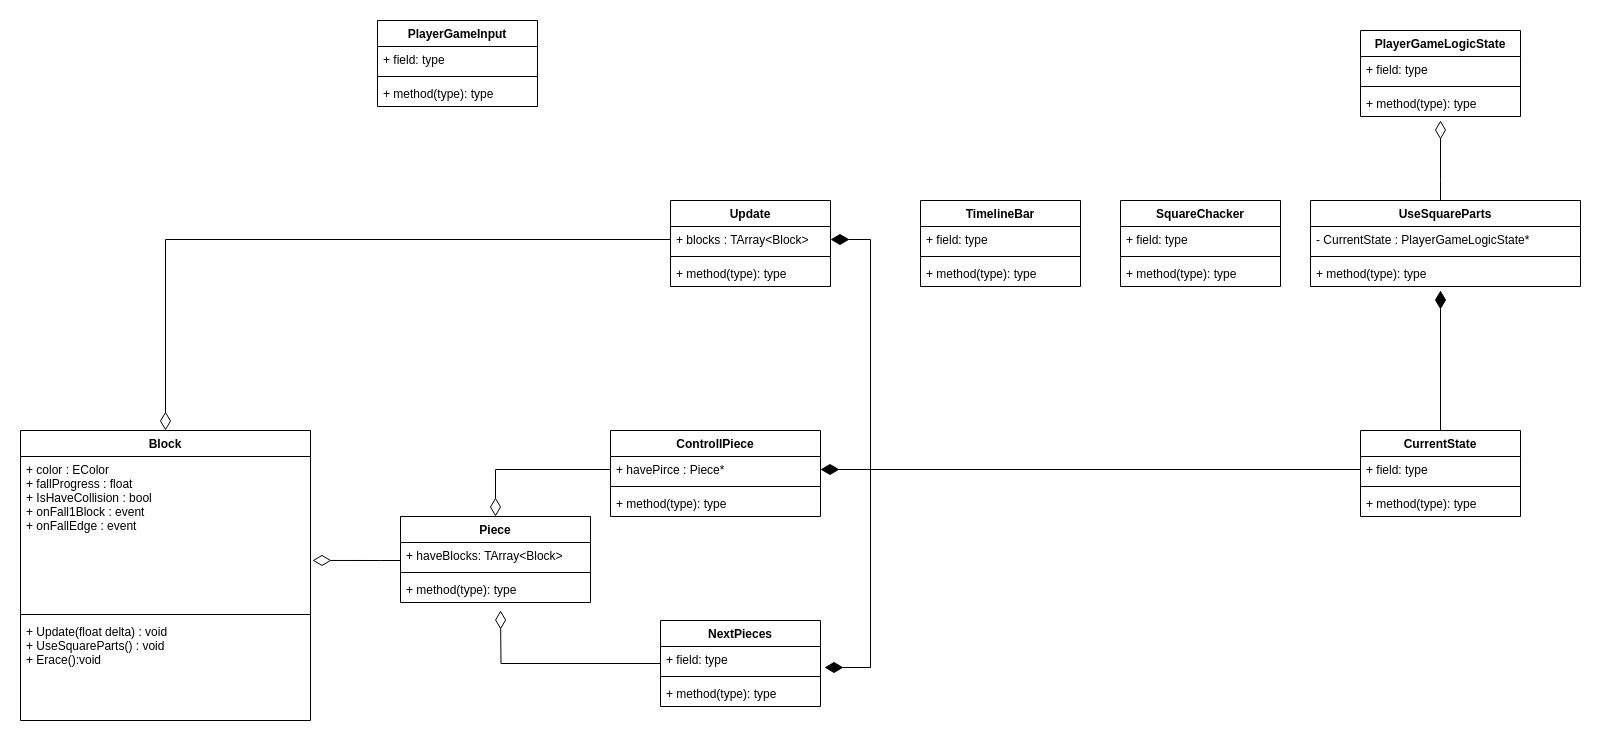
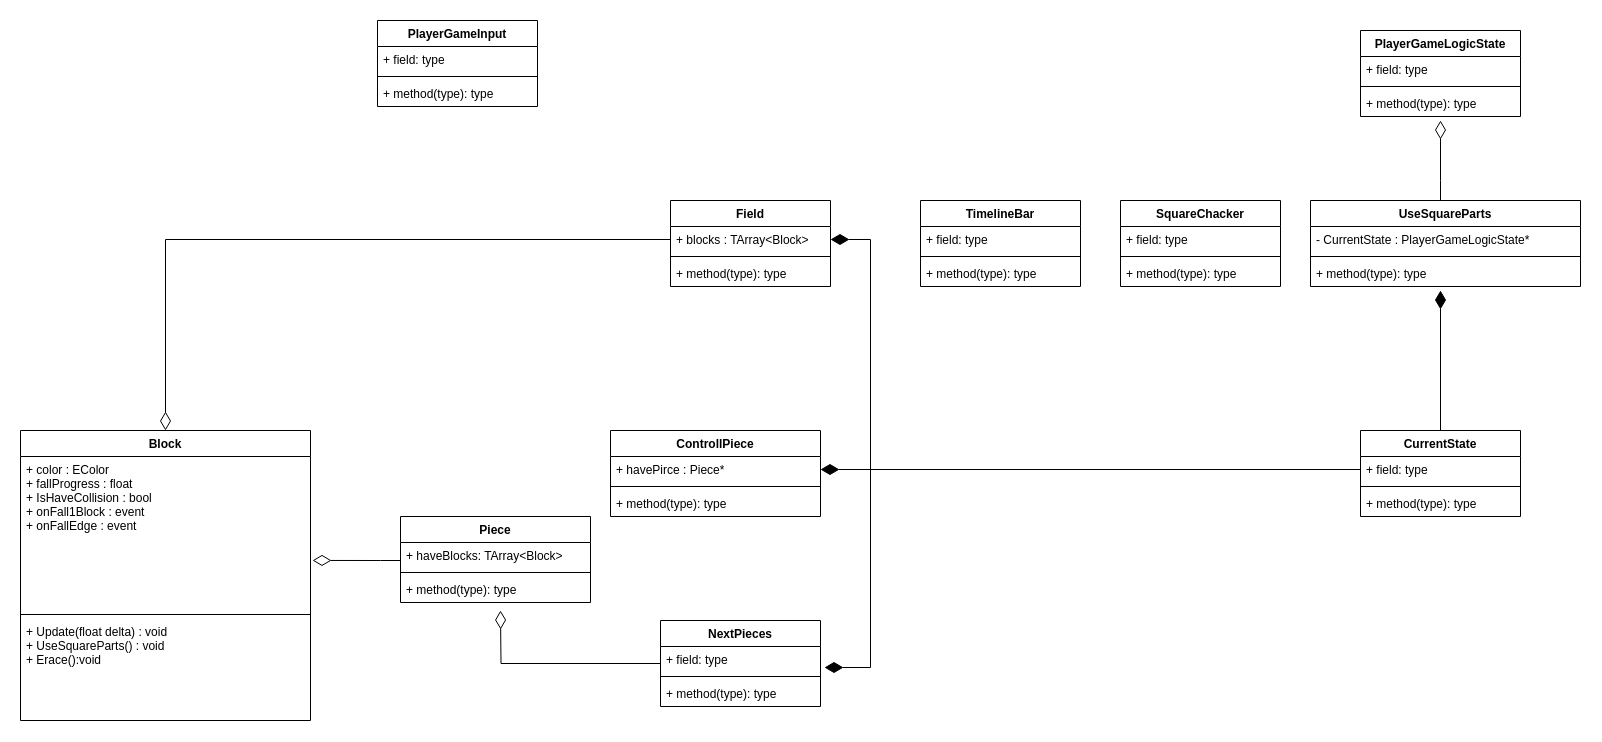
node "Update": label "Update" -> "Field"
edge "+ havePirce : Piece*" -> "Piece": removed
